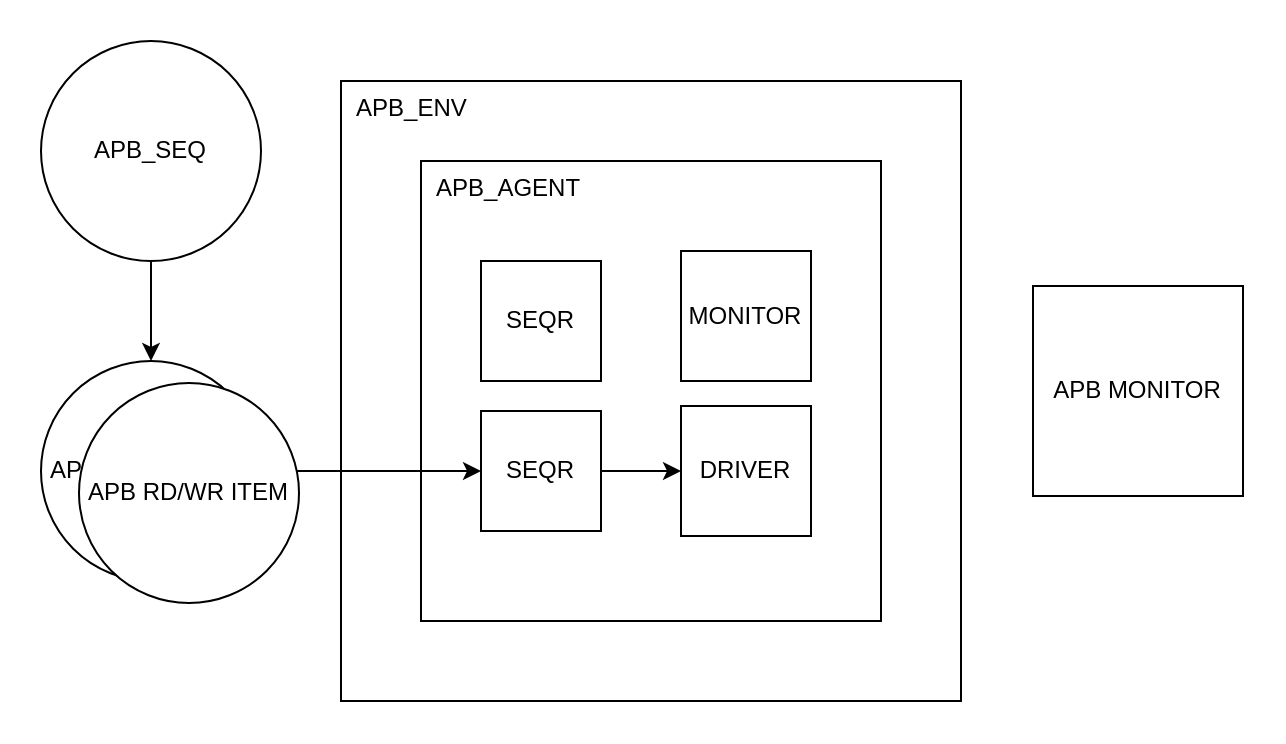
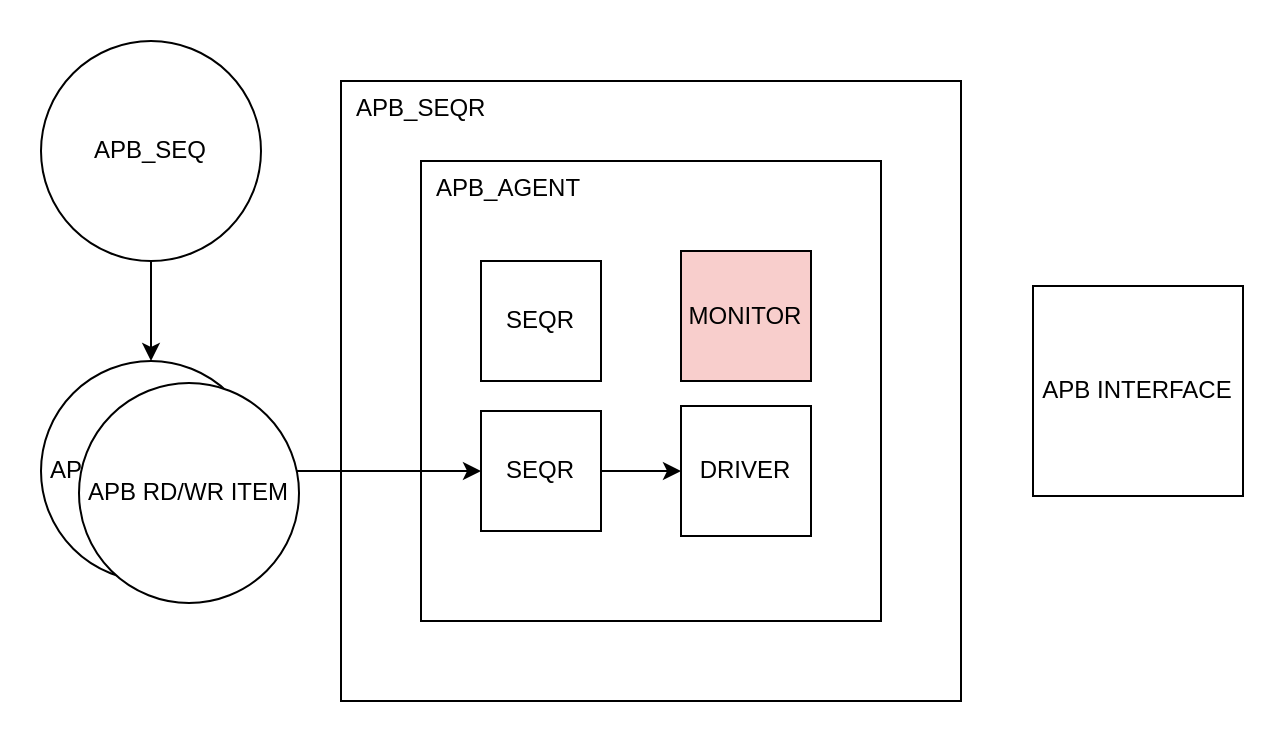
node "APB_ENV": label "APB_ENV" -> "APB_SEQR"
node "MONITOR": fillcolor #ffffff -> #f8cecc
node "APB MONITOR": label "APB MONITOR" -> "APB INTERFACE"
